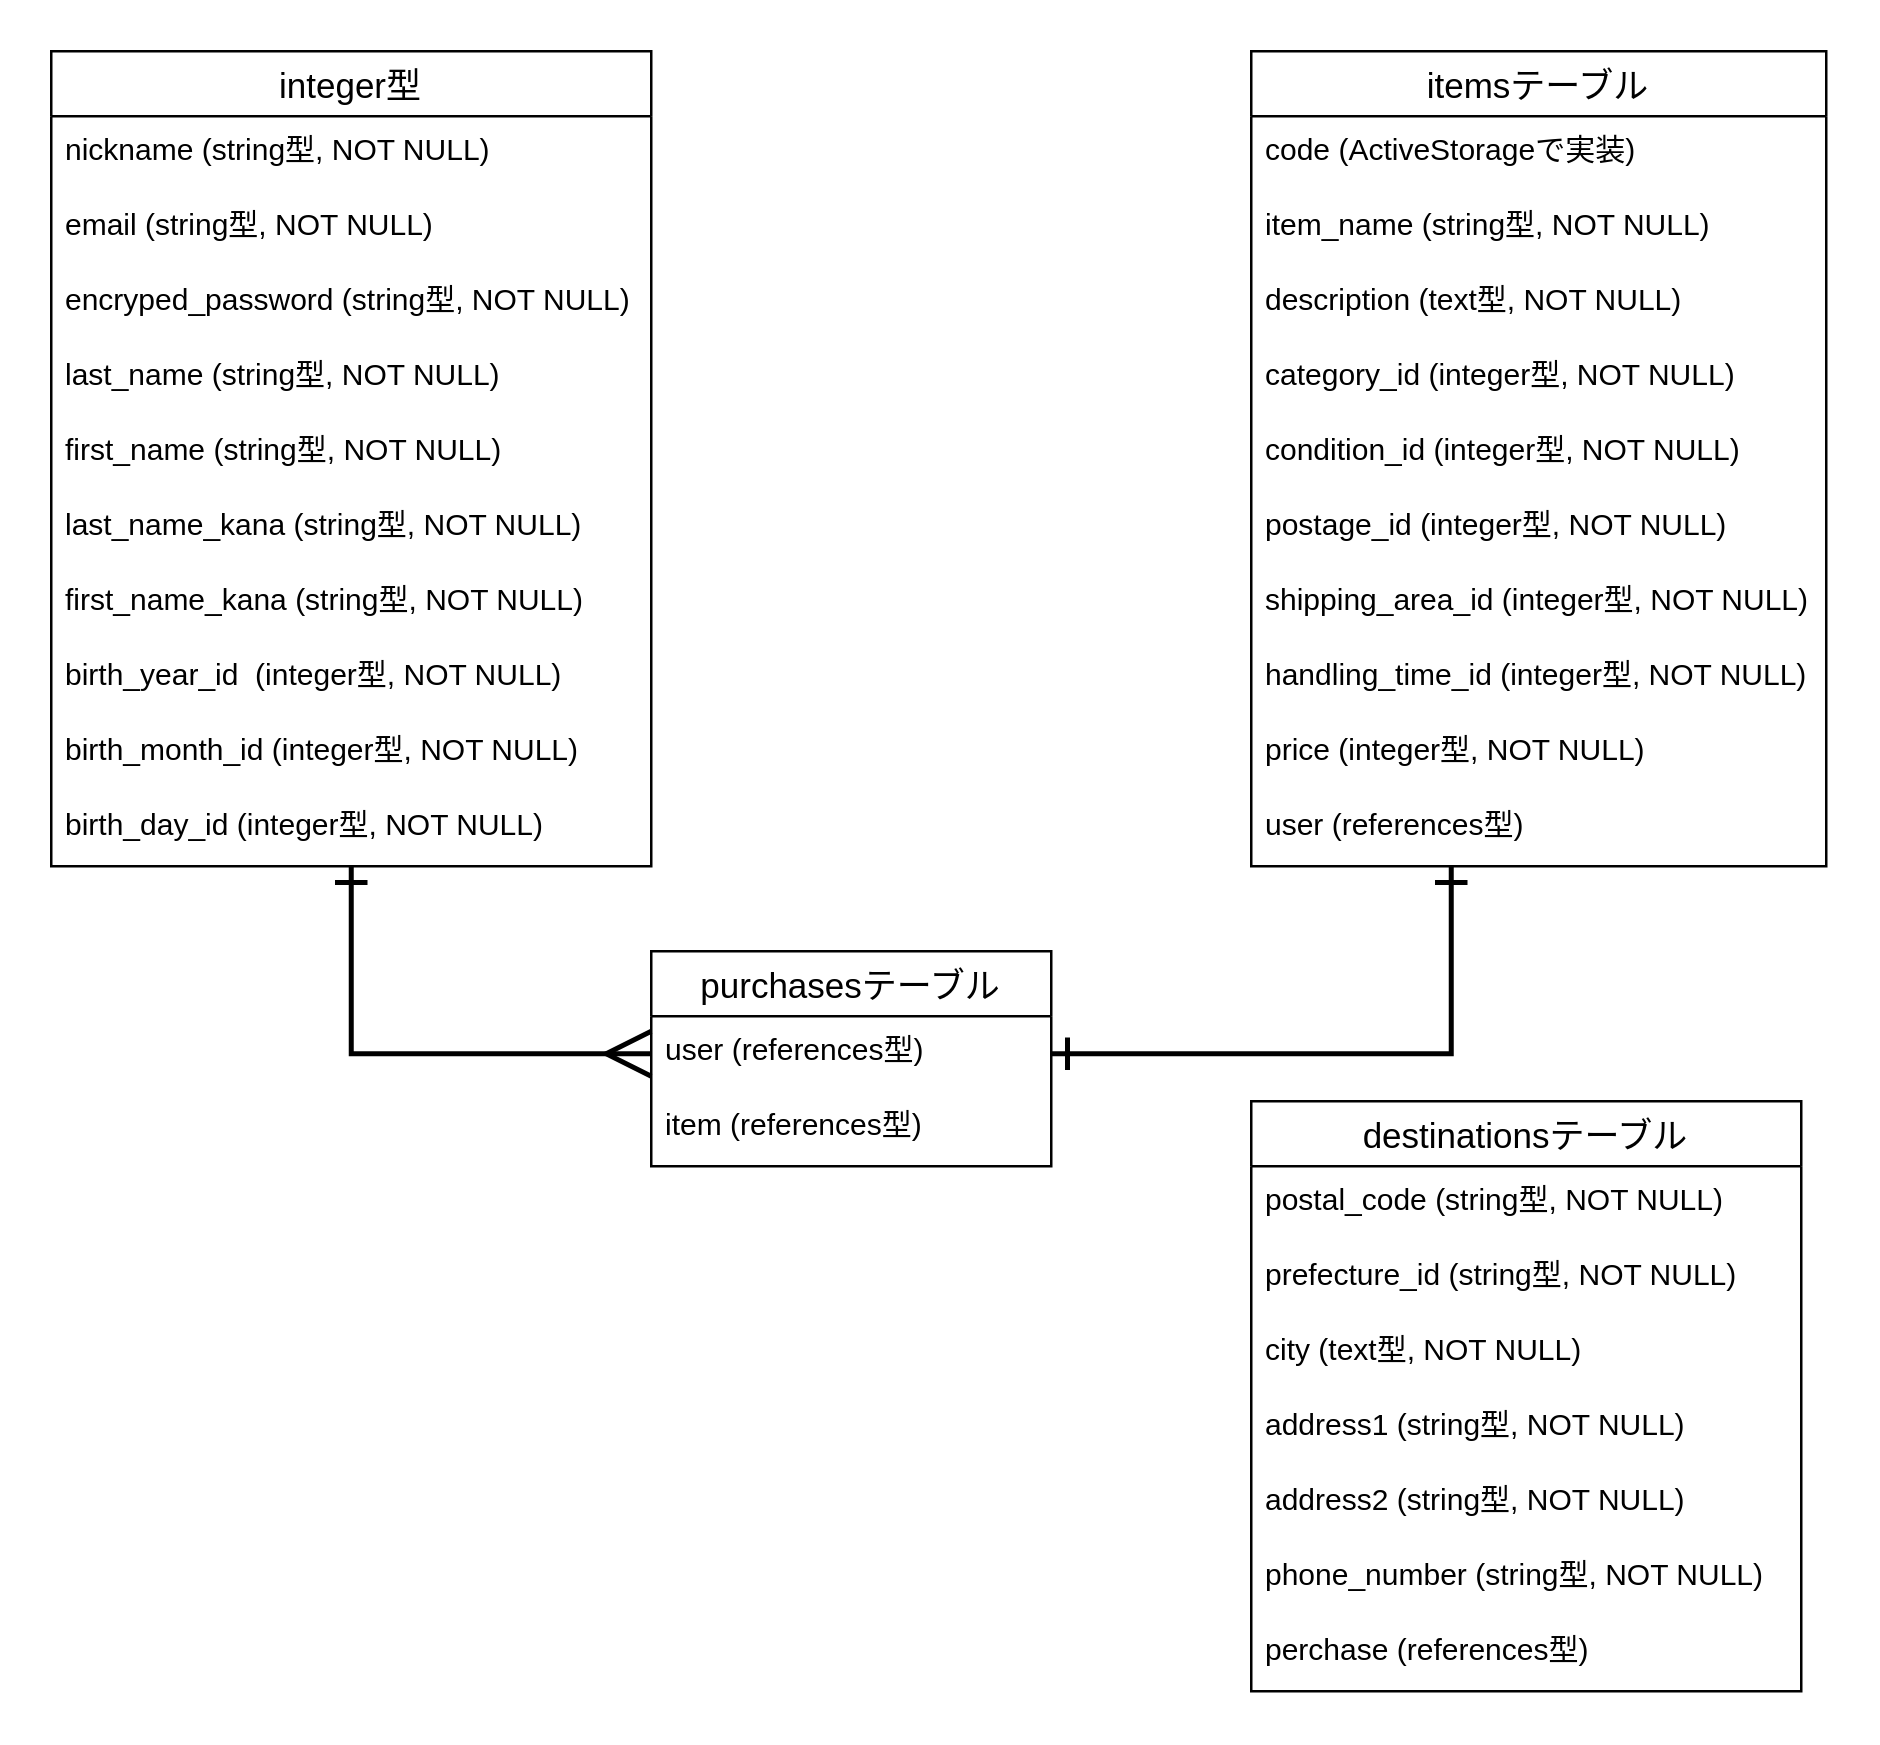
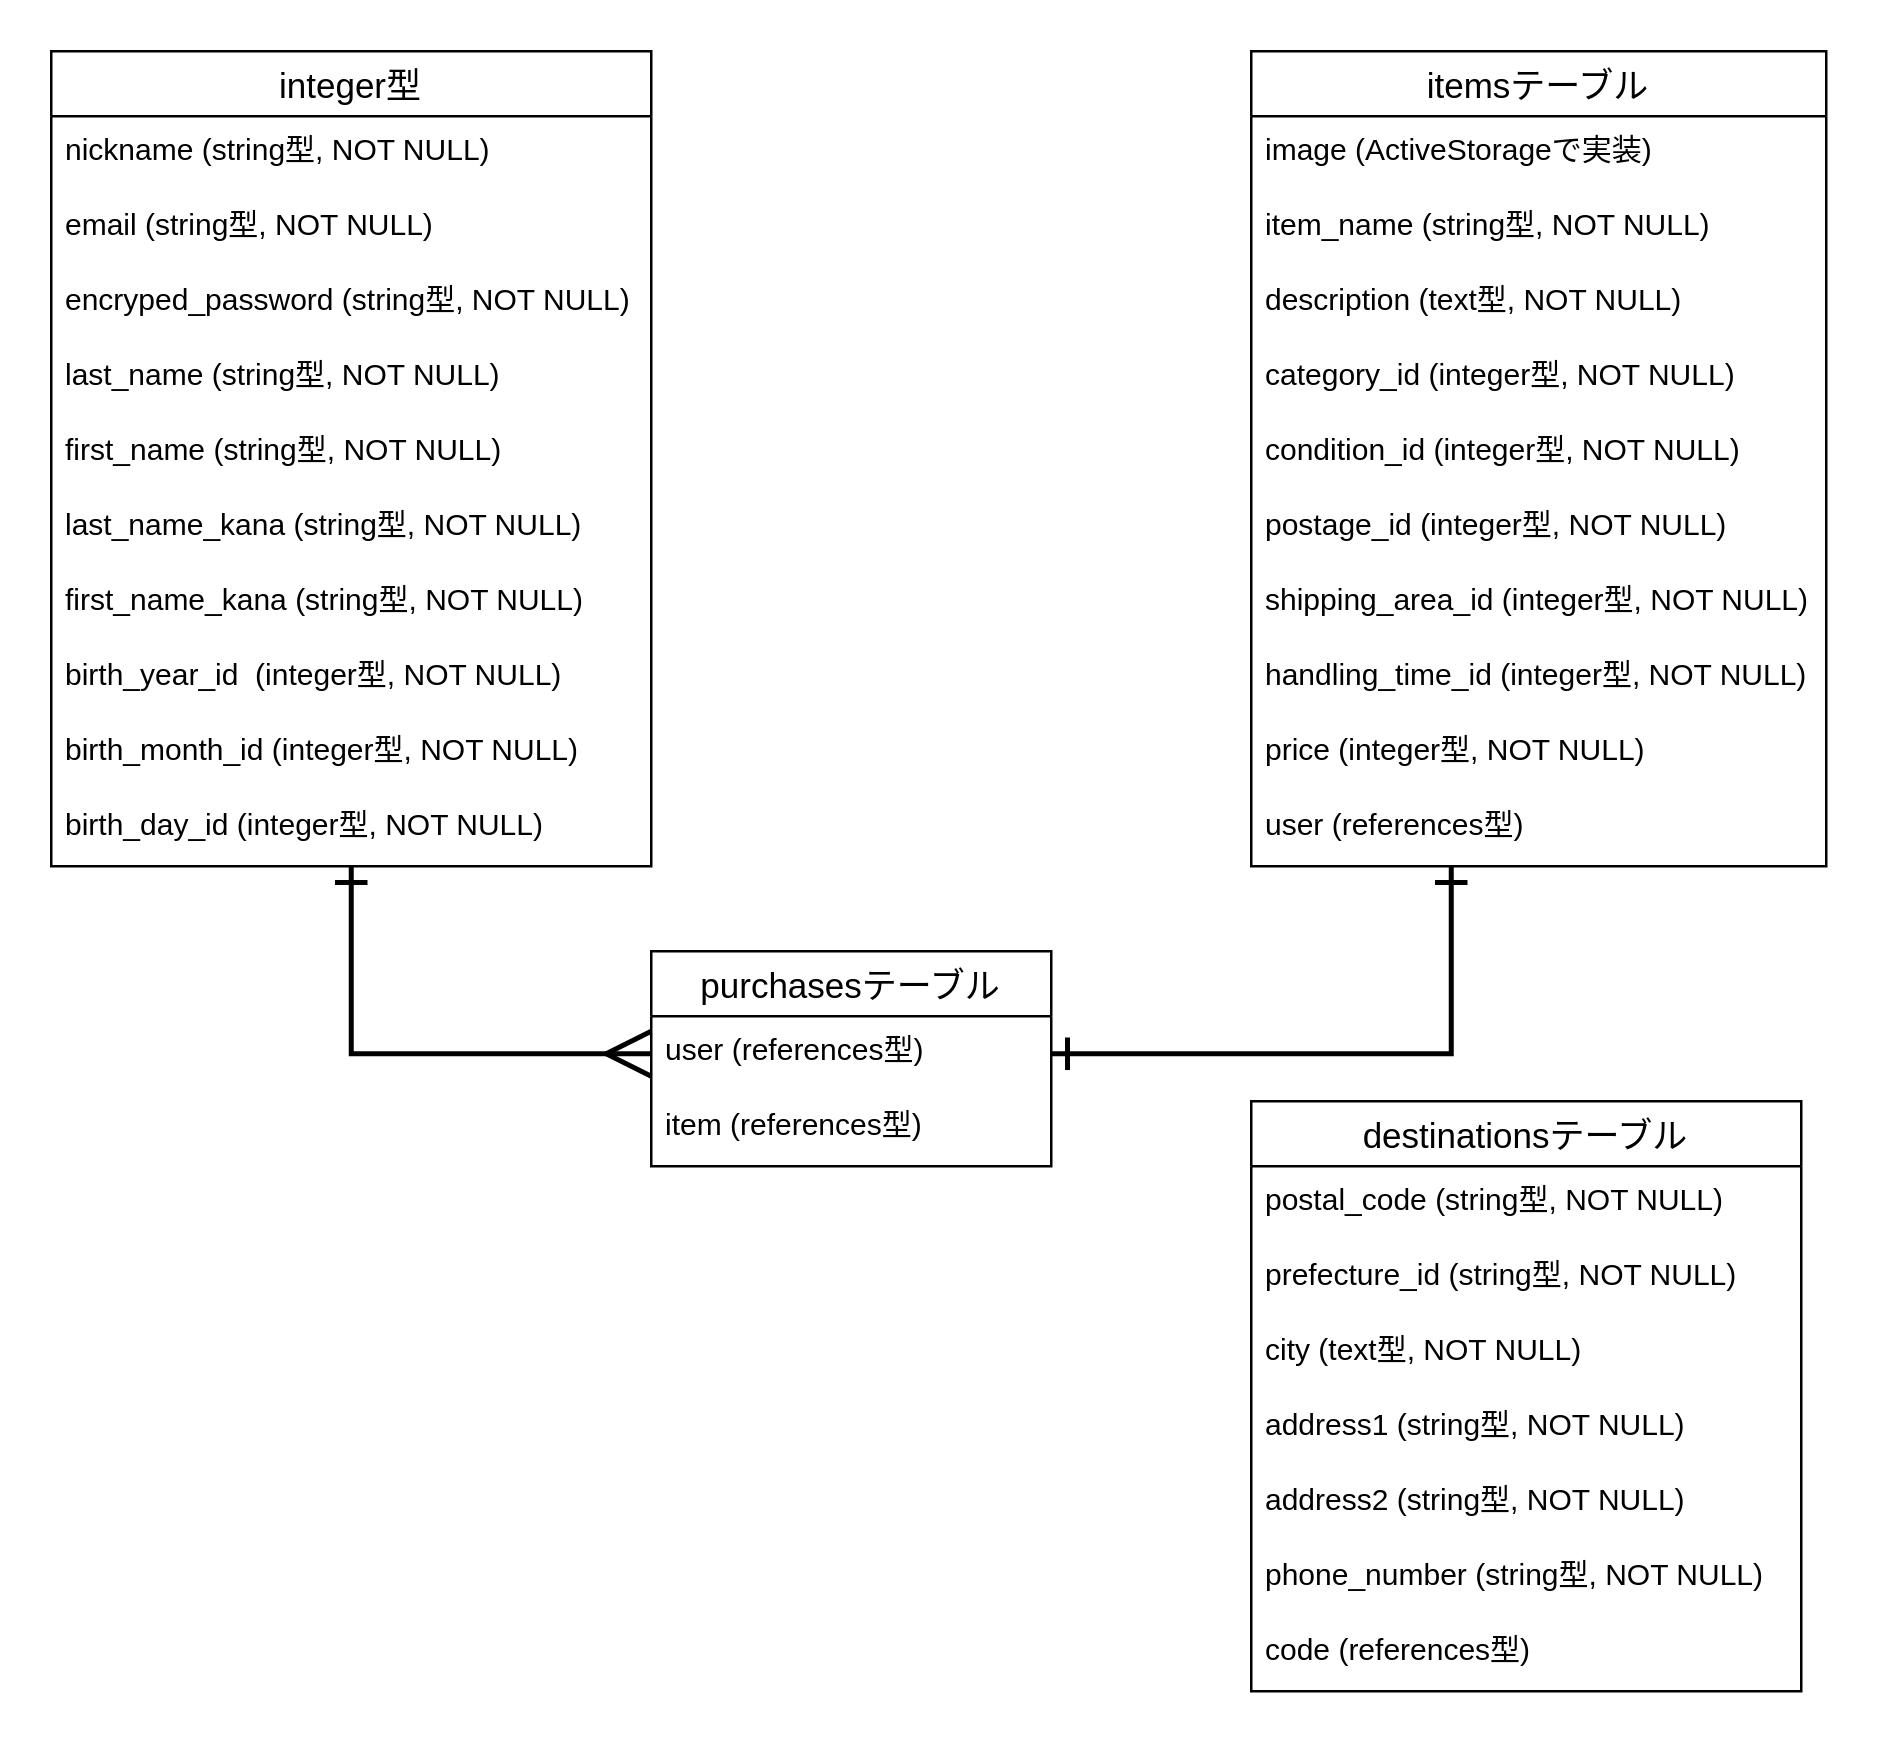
node "code (ActiveStorageで実装)": label "code (ActiveStorageで実装)" -> "image (ActiveStorageで実装)"
node "perchase (references型)": label "perchase (references型)" -> "code (references型)"
